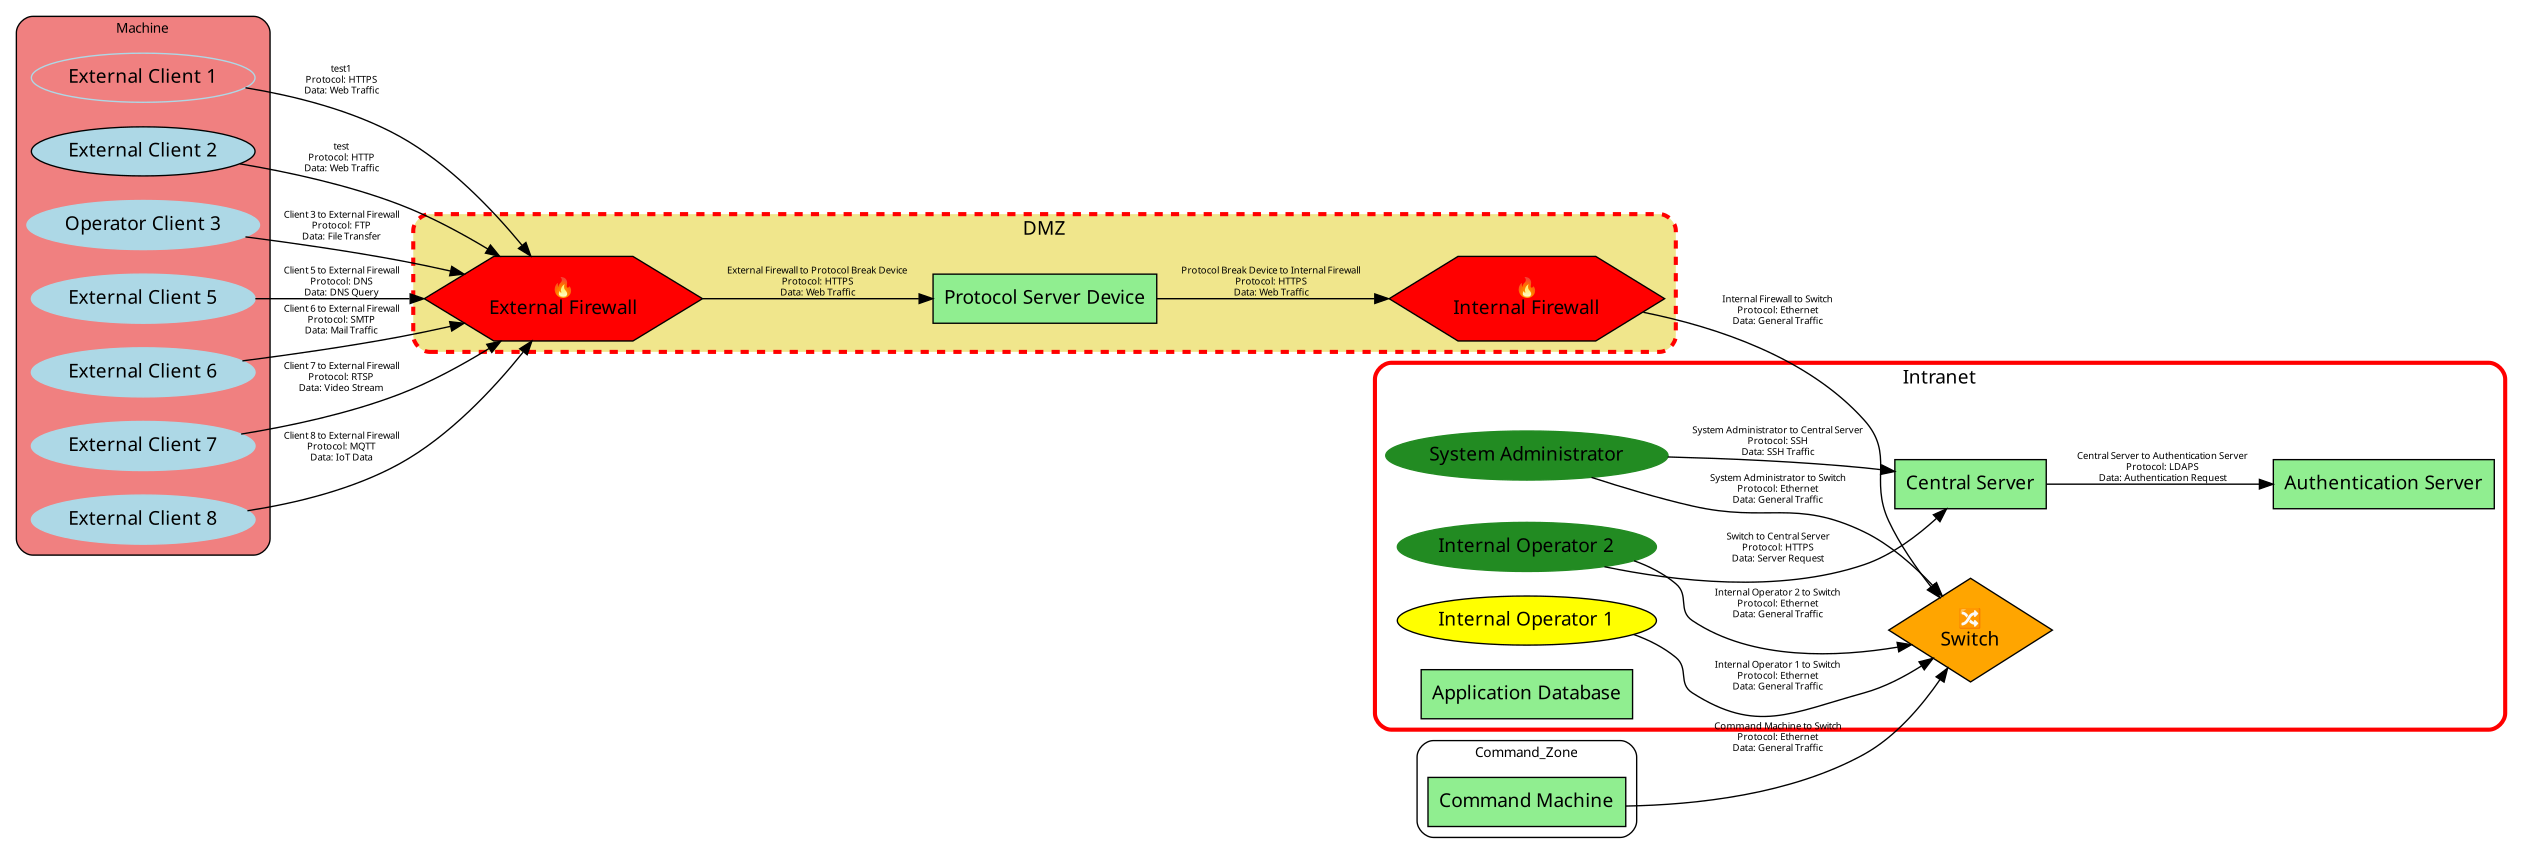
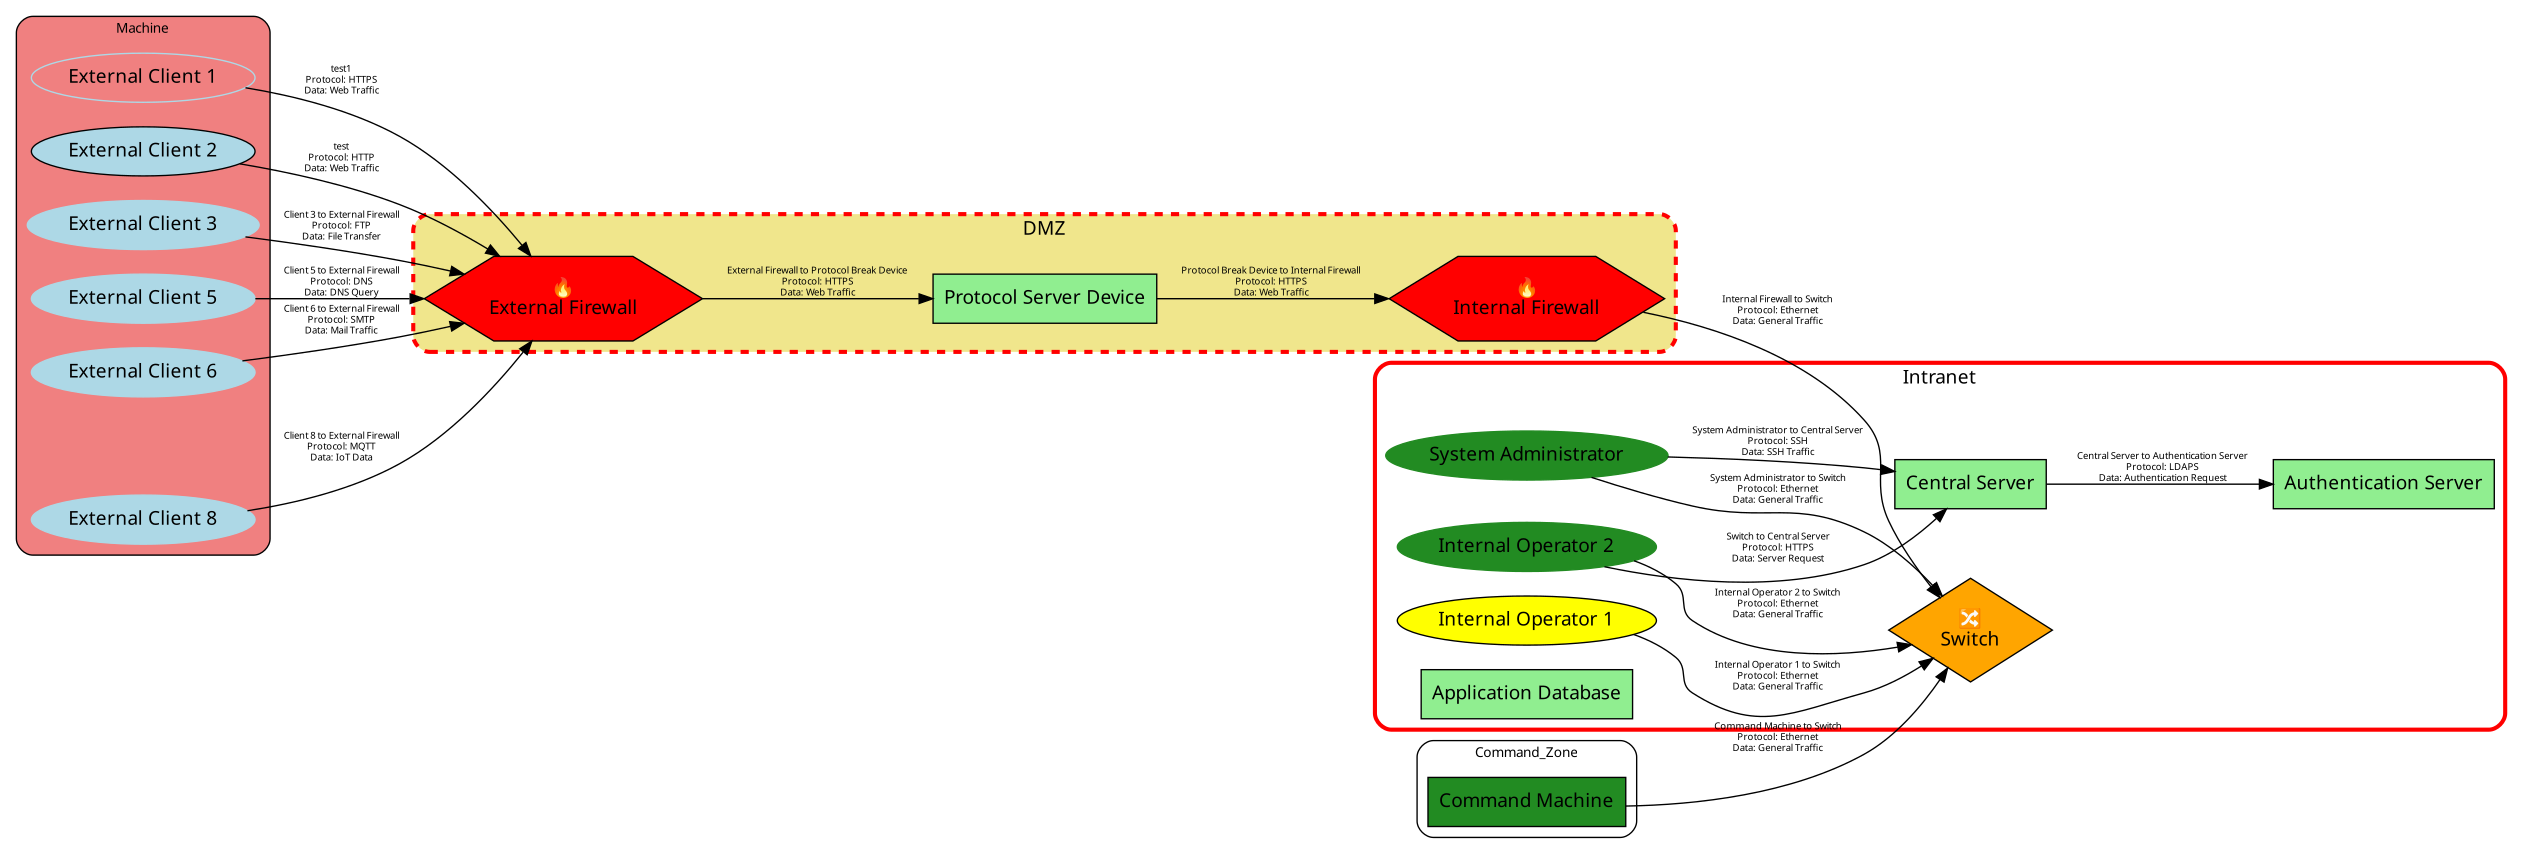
node "Operator Client 3": label "Operator Client 3" -> "External Client 3"
node "External Client 7": removed
node "Command Machine": fillcolor lightgreen -> forestgreen
